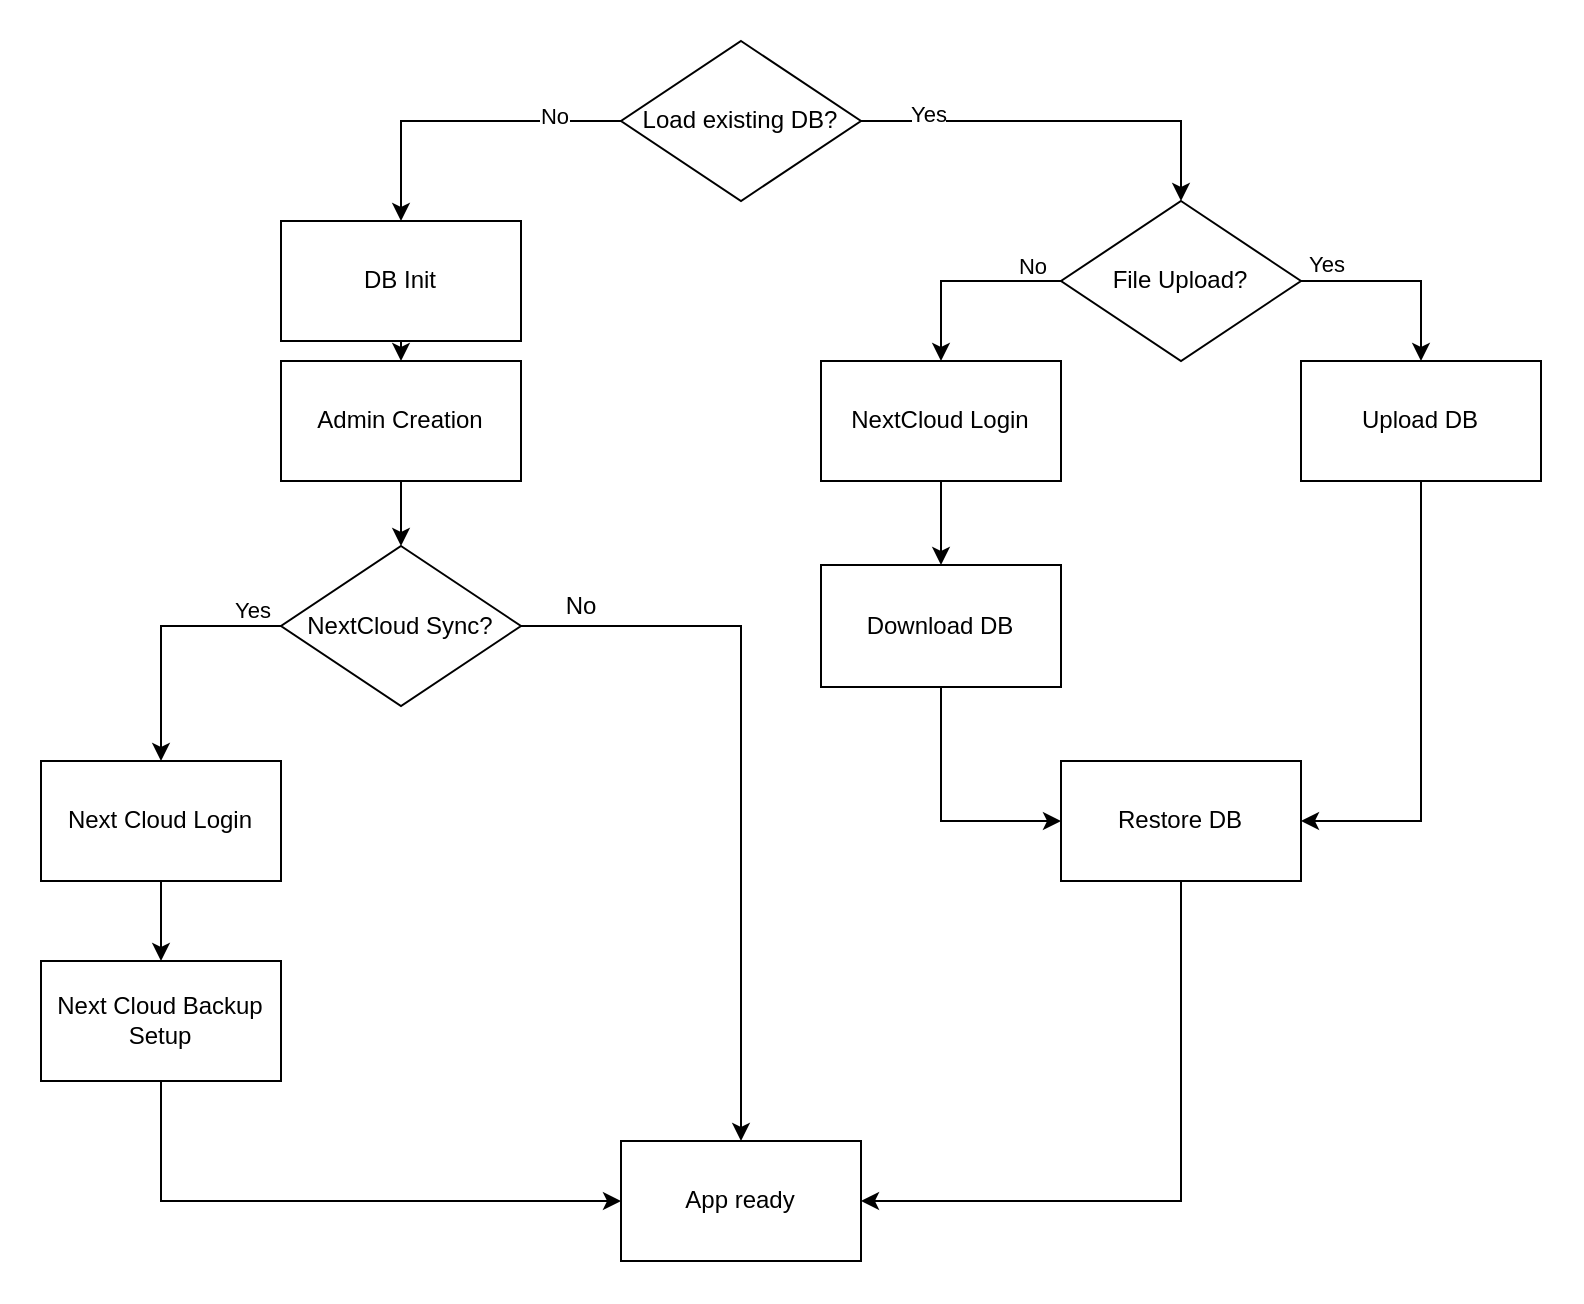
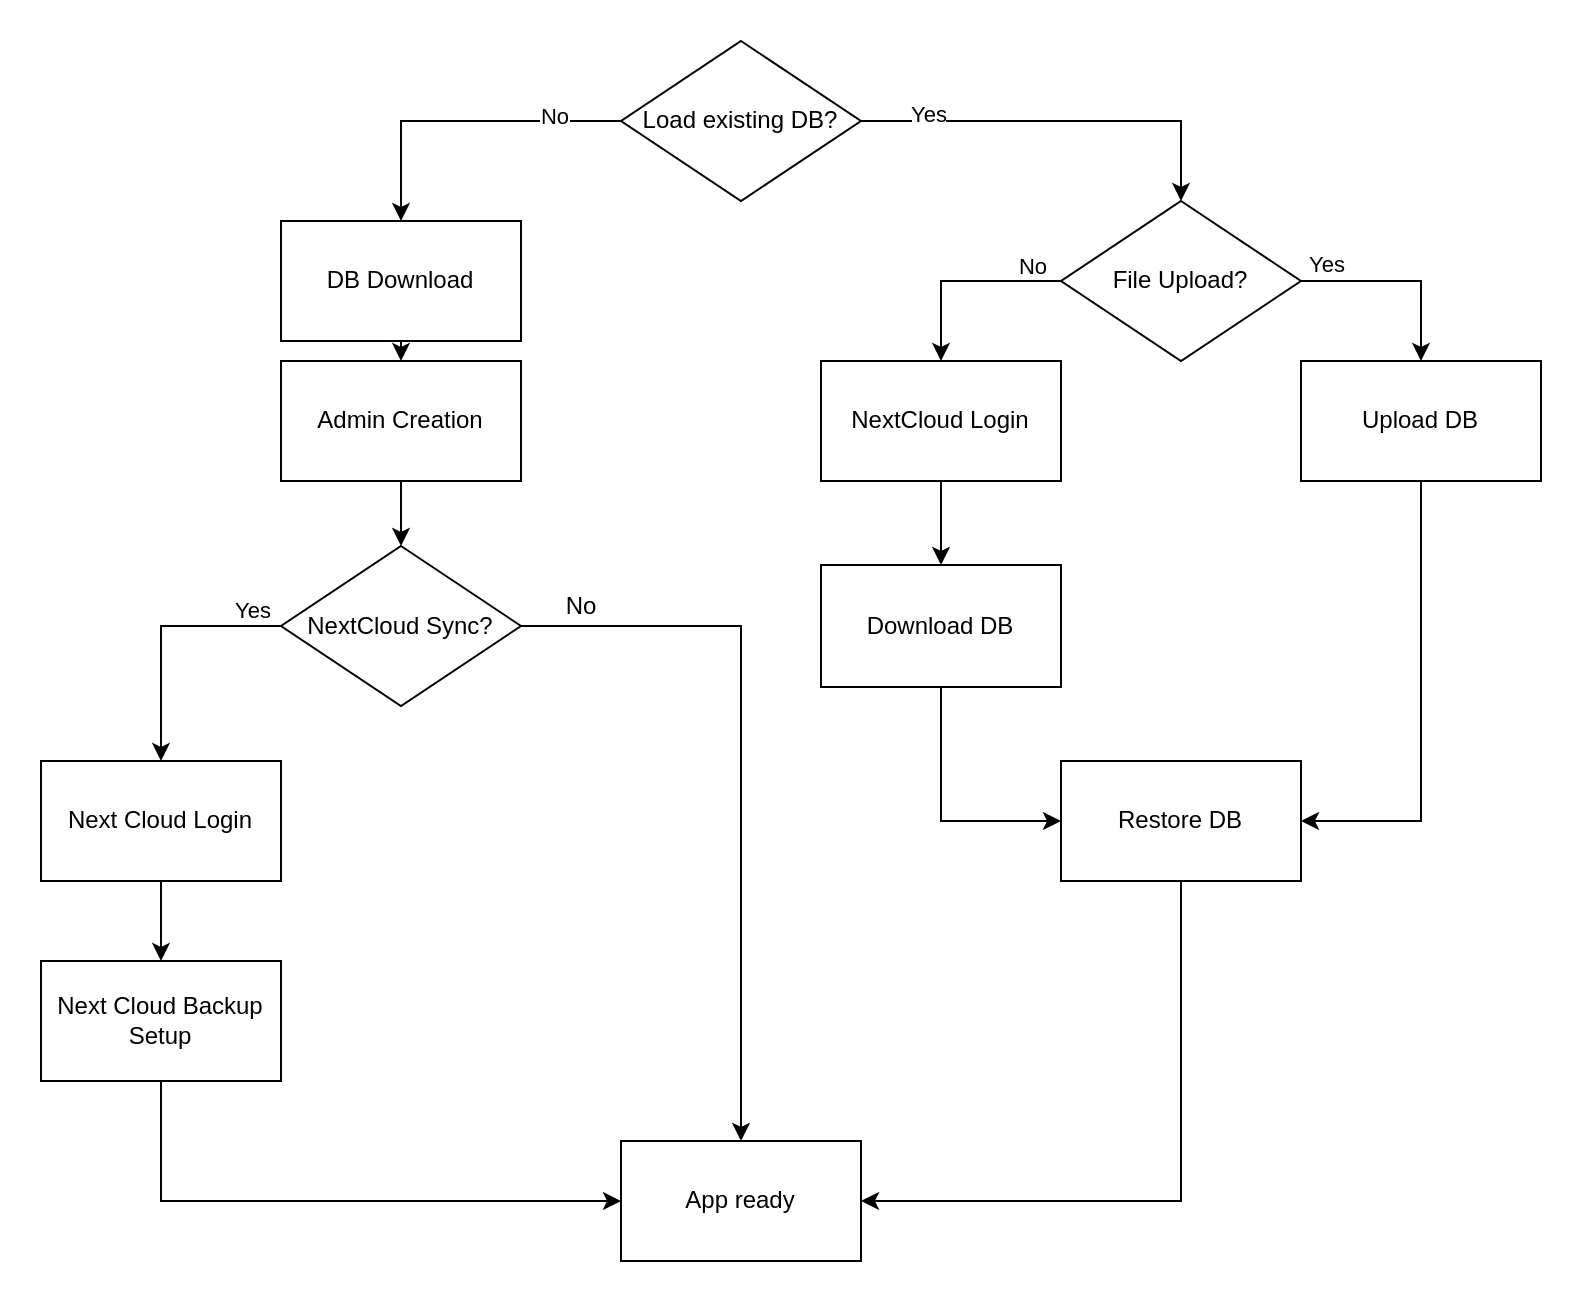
node "DB Init": label "DB Init" -> "DB Download"
